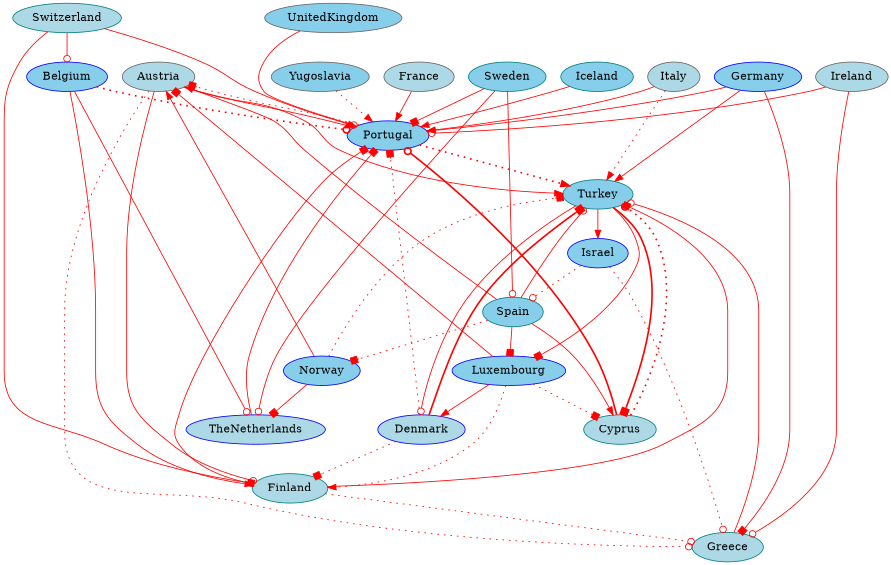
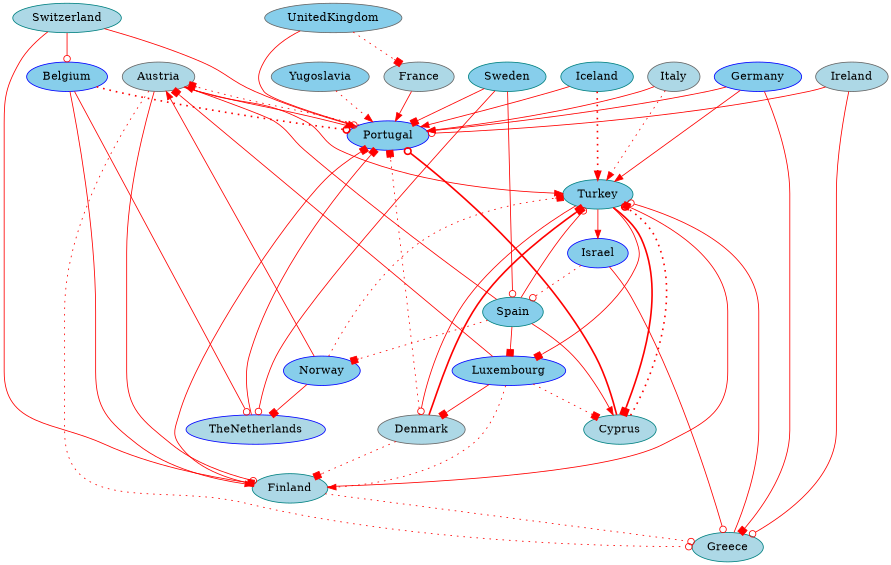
edge "UnitedKingdom" -> "France": added
edge "Portugal" -> "Turkey": now "Iceland" -> "Turkey"
edge "Israel" -> "Greece": style dotted -> bold
edge "Luxembourg" -> "Denmark": arrowhead normal -> box
node "Denmark": color blue -> gray40
